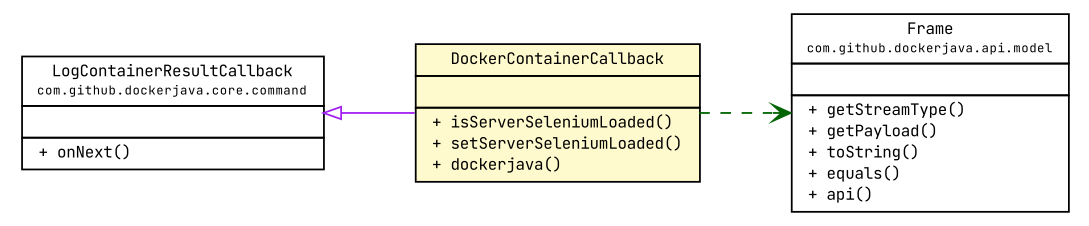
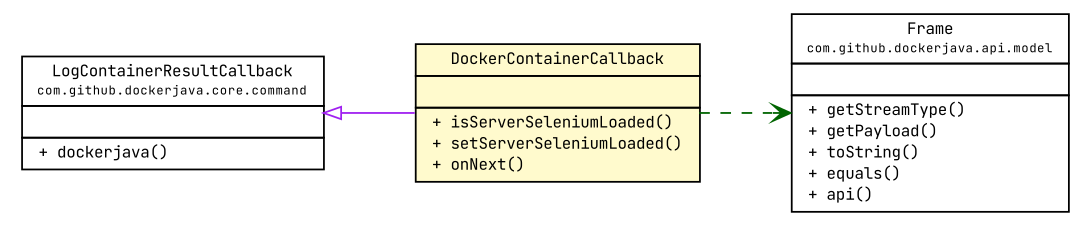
node "LogContainerResultCallback": text "+ onNext()" -> "+ dockerjava()"
node "DockerContainerCallback": text "+ dockerjava()" -> "+ onNext()"
